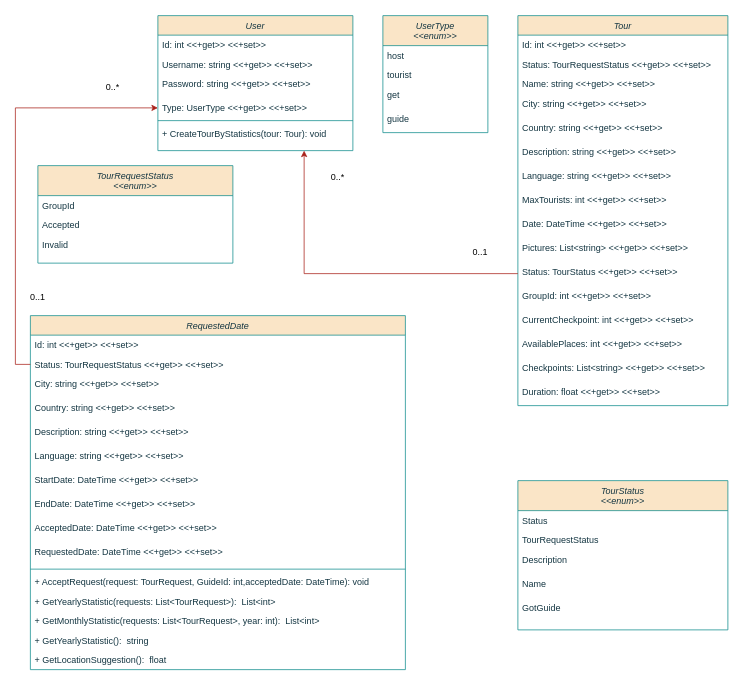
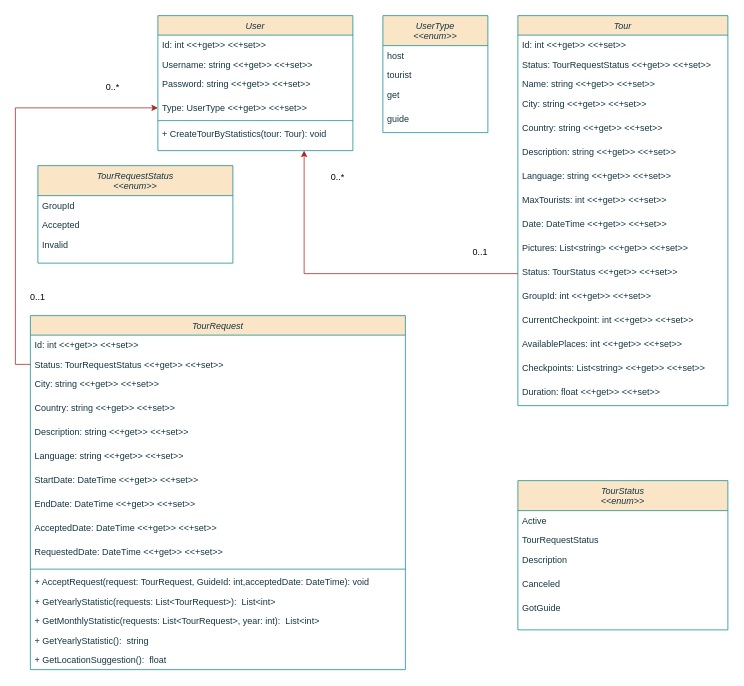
node "RequestedDate": label "RequestedDate" -> "TourRequest"
node "Status": label "Status" -> "Active"
node "Name": label "Name" -> "Canceled"
